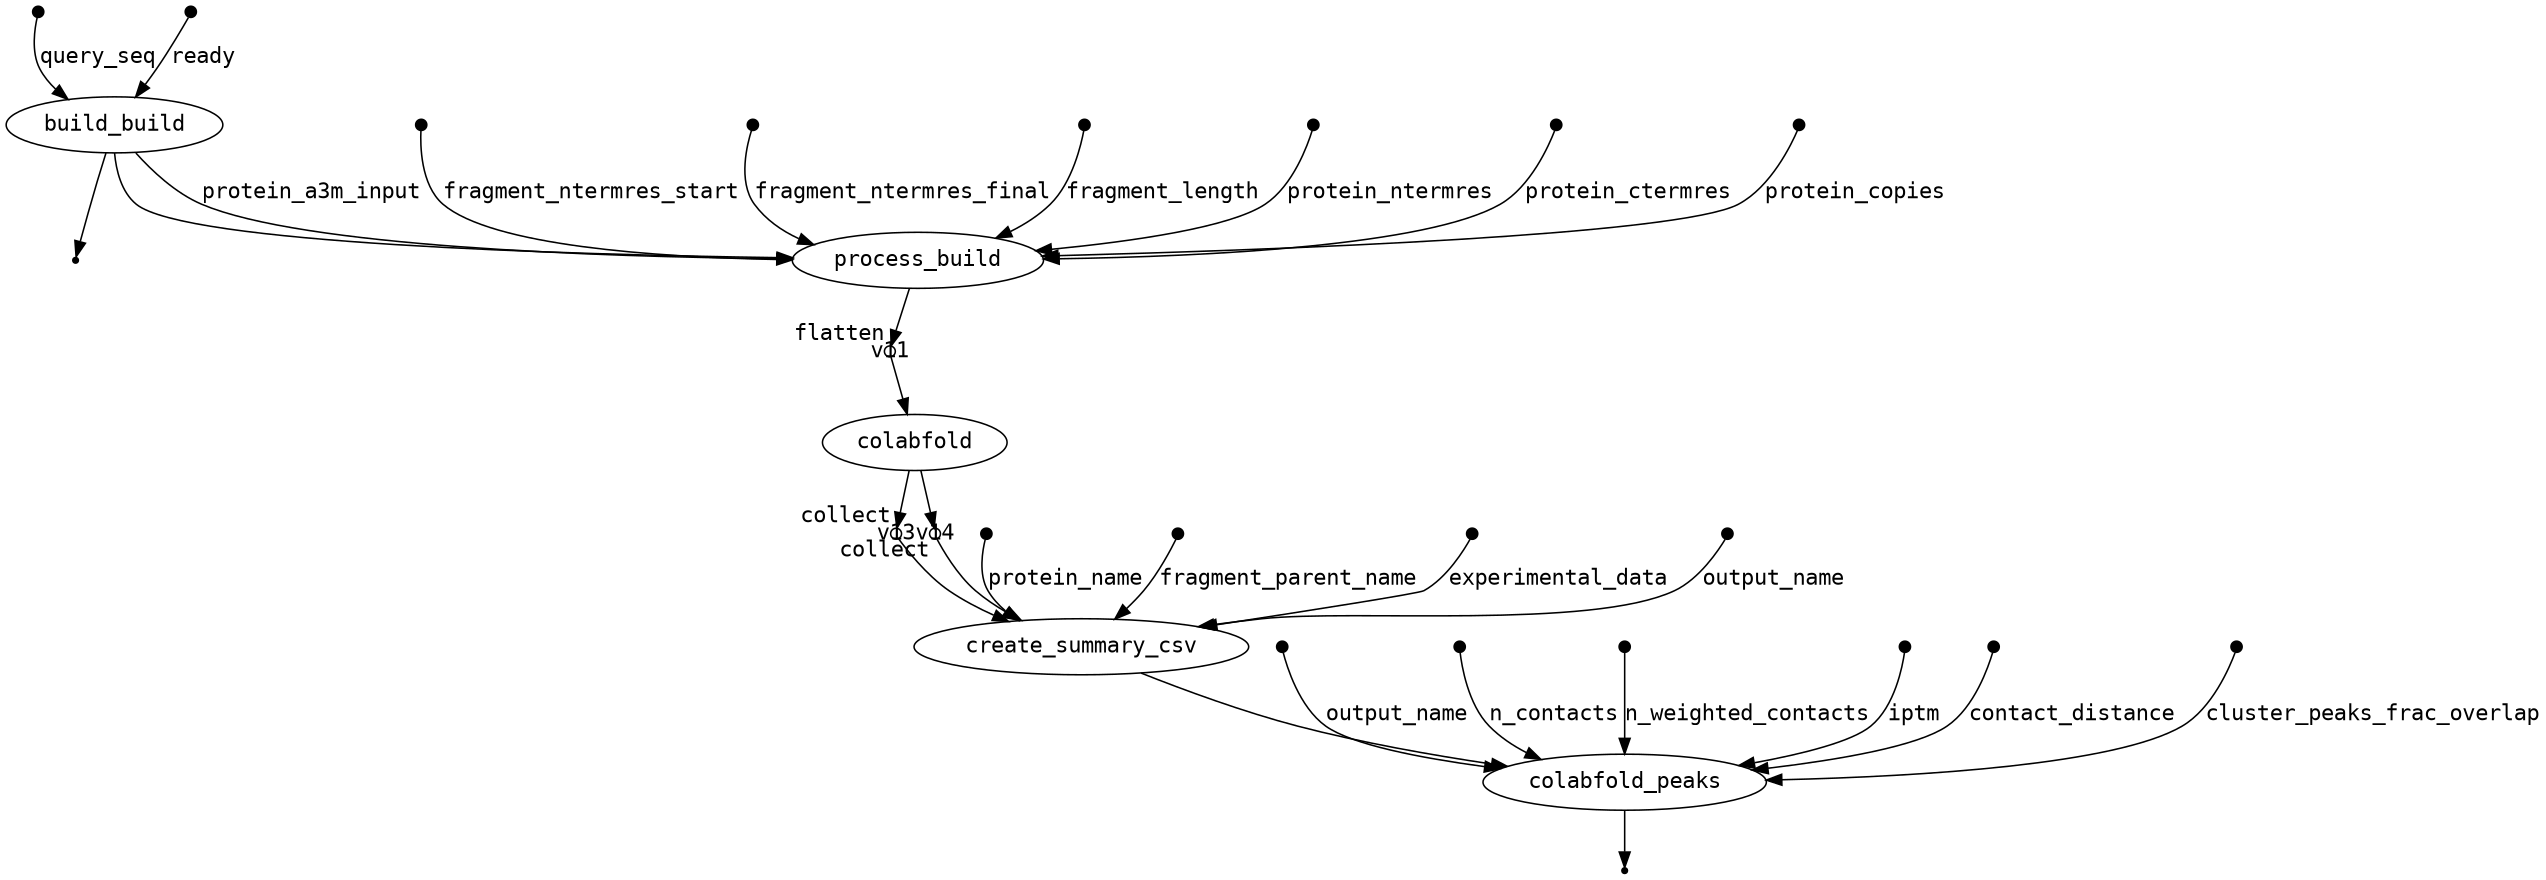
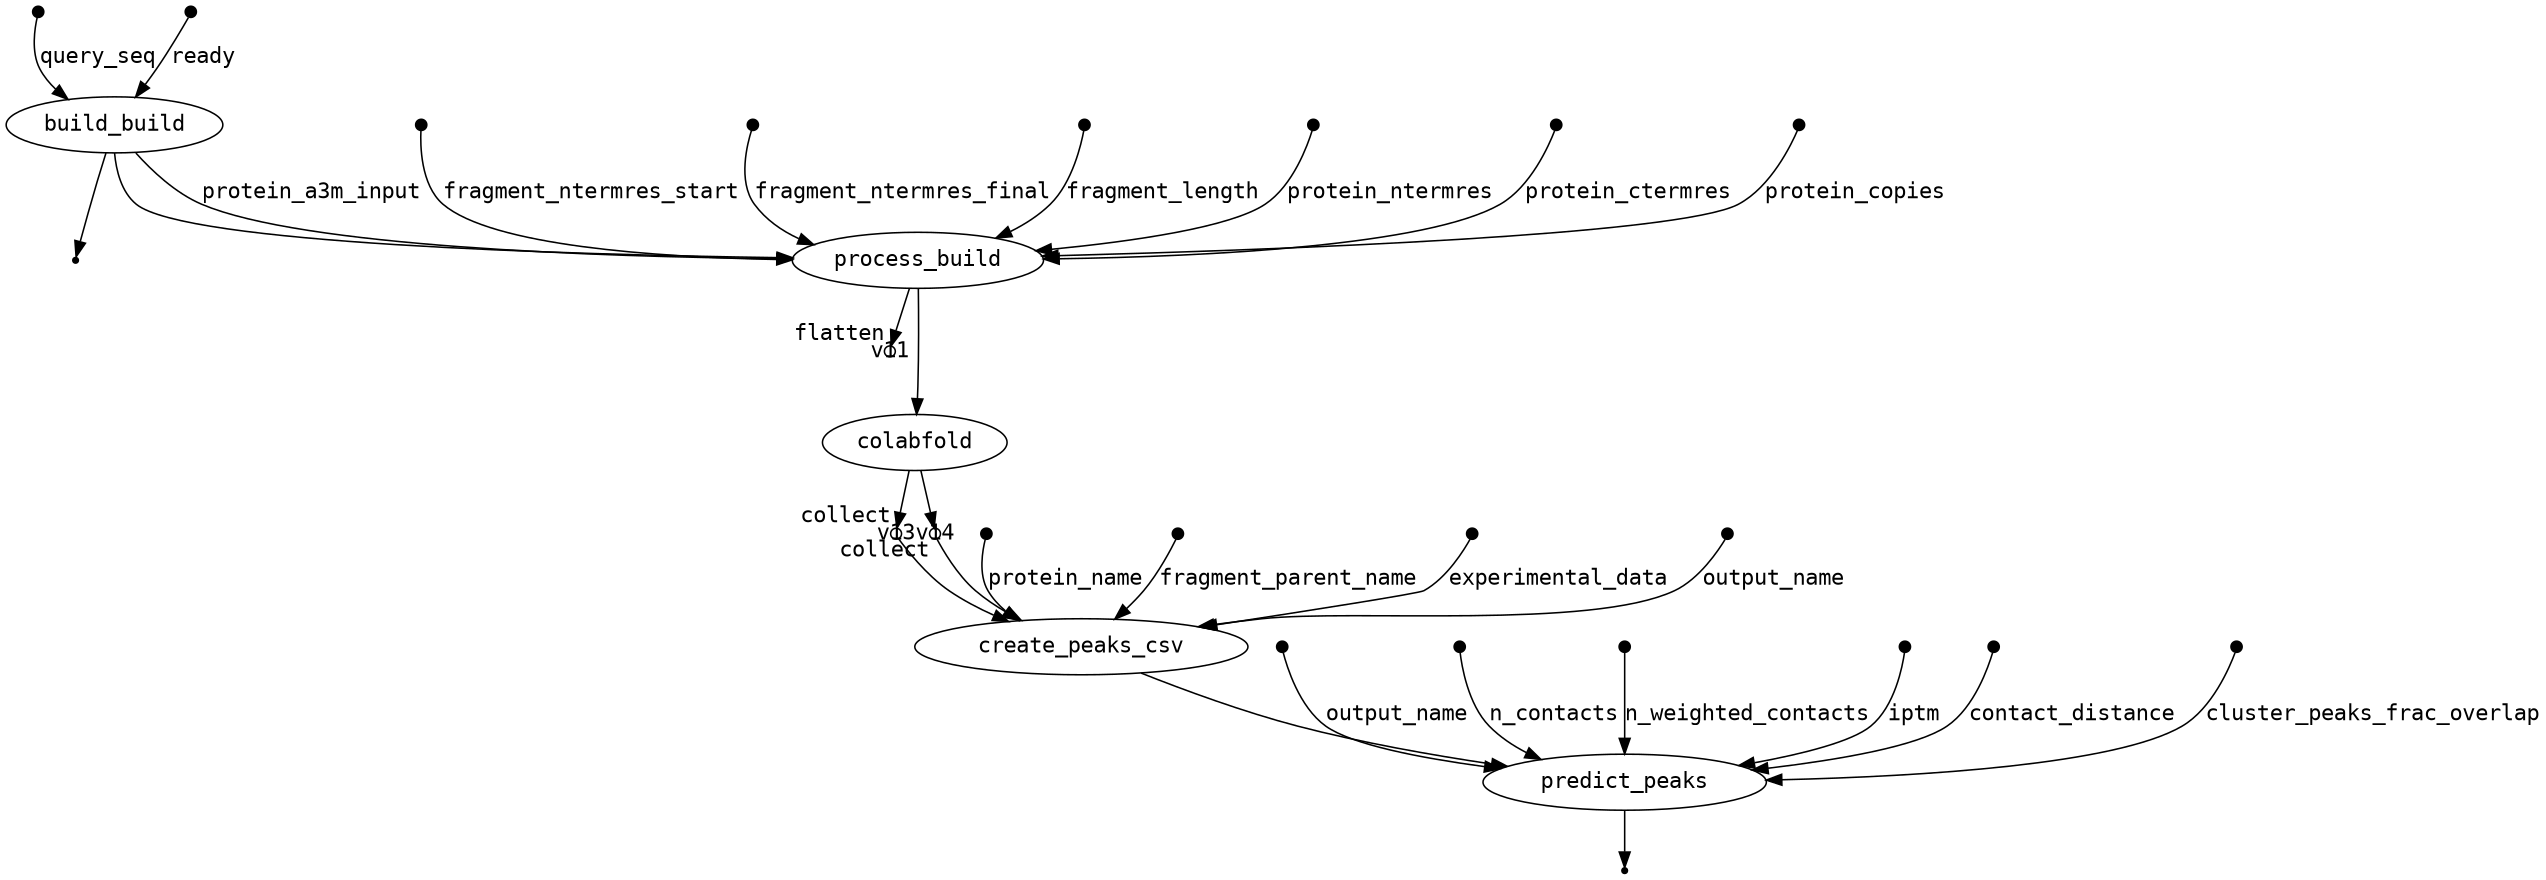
edge "v11 flatten" -> "colabfold": now "process_build" -> "colabfold"
node "create_summary_csv": label "create_summary_csv" -> "create_peaks_csv"
node "colabfold_peaks": label "colabfold_peaks" -> "predict_peaks"
